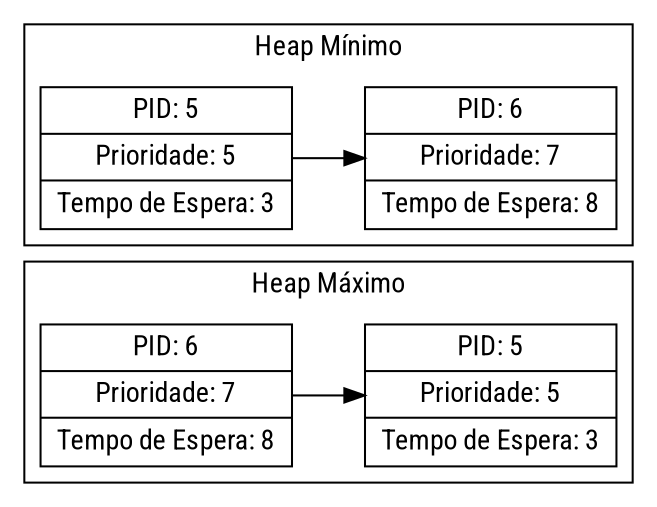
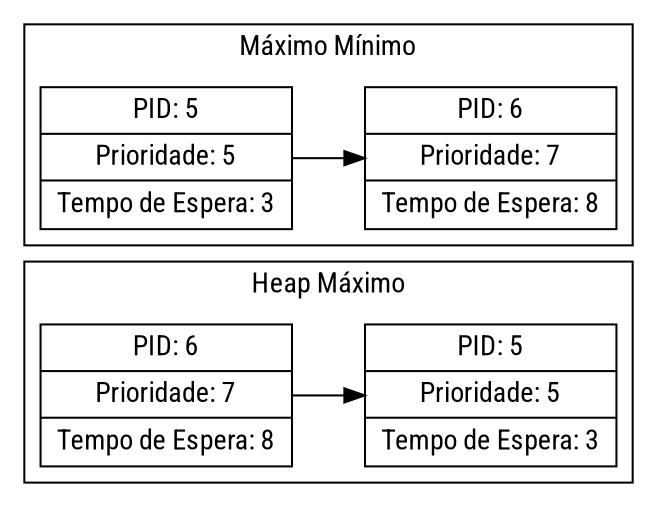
cluster "Heap Mínimo": label "Heap Mínimo" -> "Máximo Mínimo"
